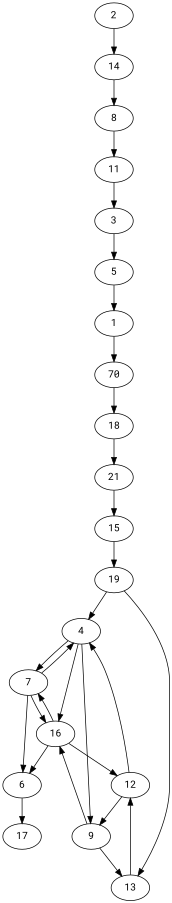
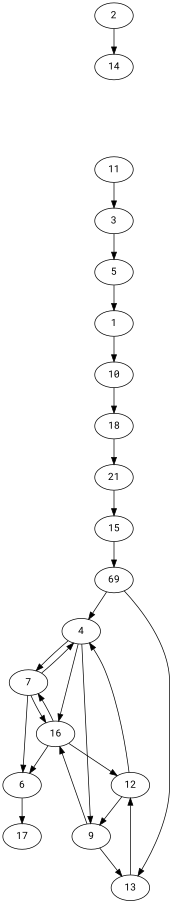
node "8": removed
node "70": label "70" -> "10"
node "19": label "19" -> "69"
